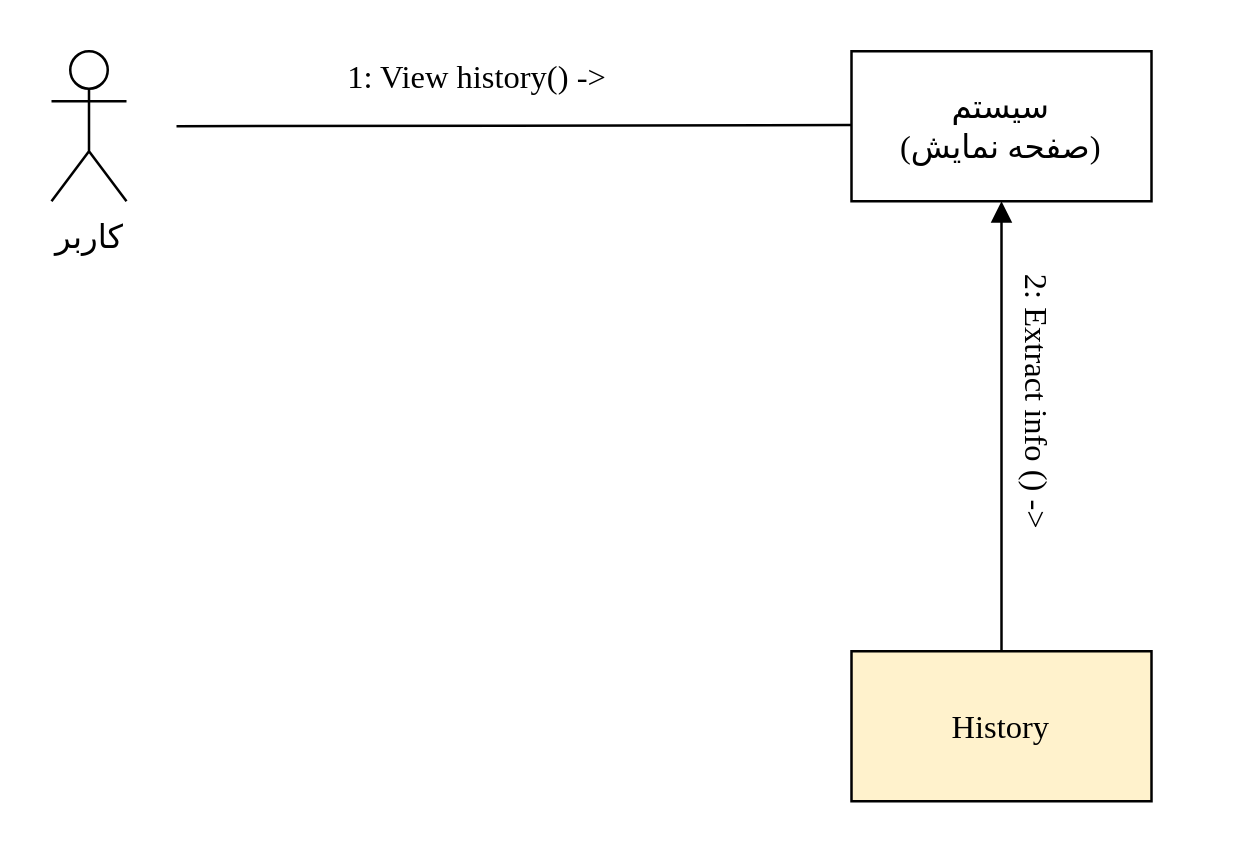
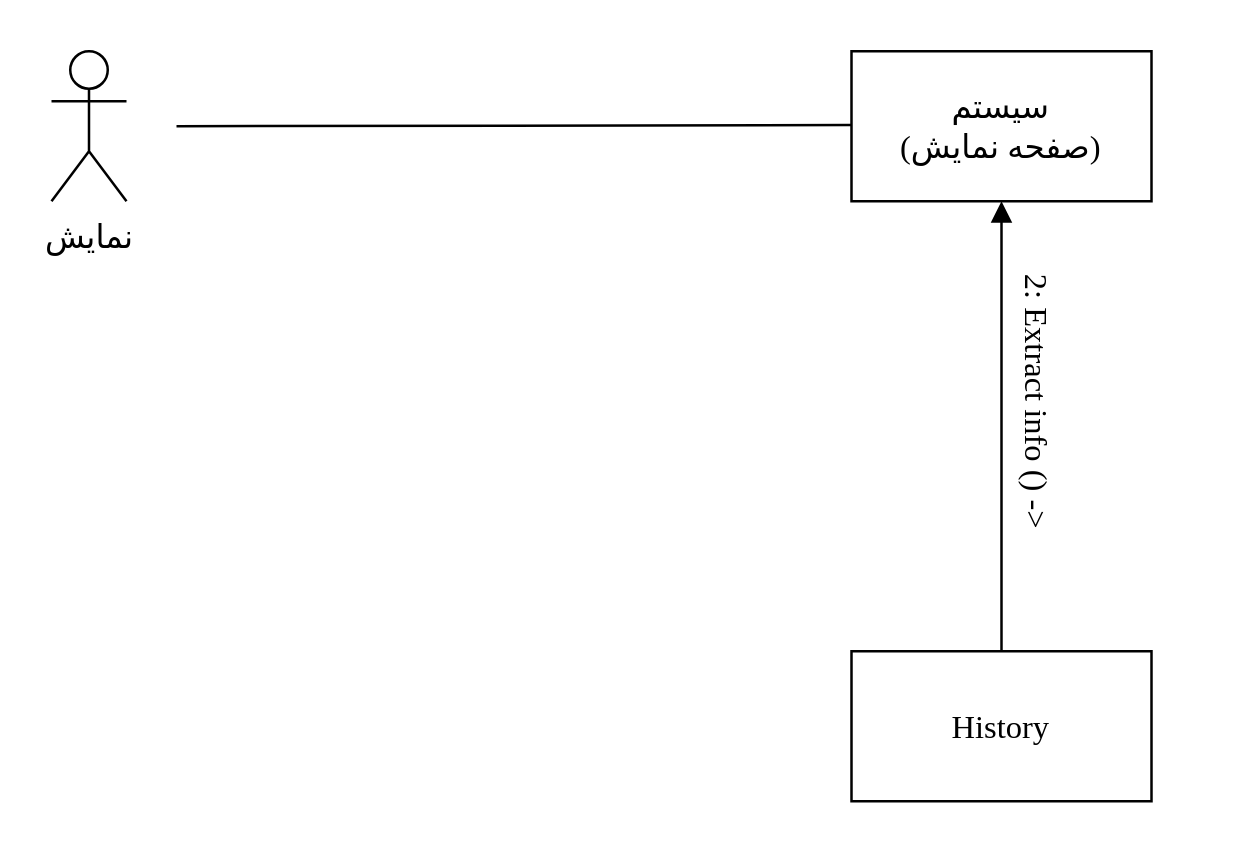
node "1: View history() ->": removed
node "کاربر": label "کاربر" -> "نمایش"
node "History": fillcolor #fff2cc -> #ffffff
